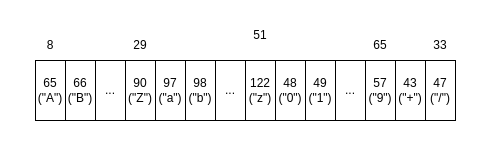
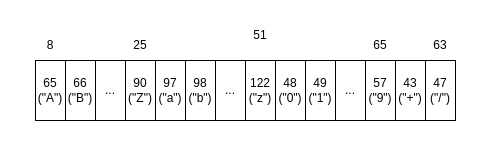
node "29": label "29" -> "25"
node "33": label "33" -> "63"
